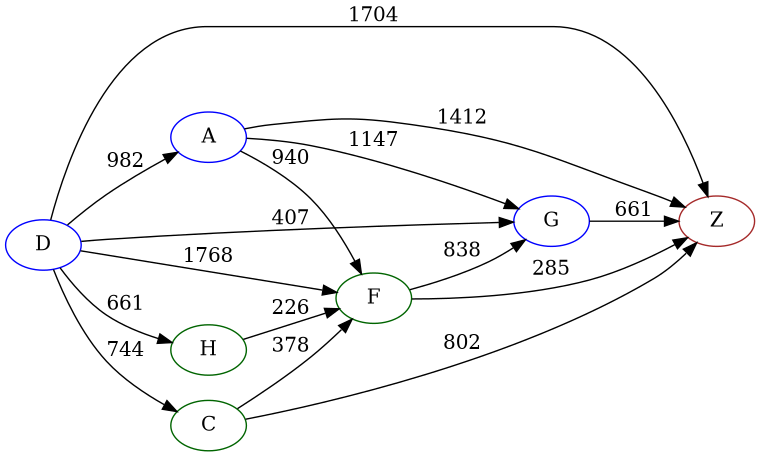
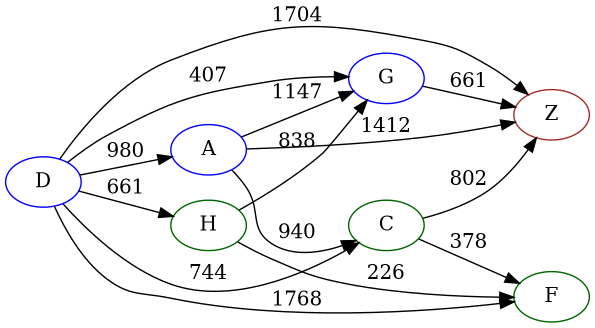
edge "D" -> "A": label "982" -> "980"
edge "A" -> "F": now "A" -> "C"
edge "F" -> "G": now "H" -> "G"
edge "F" -> "Z": removed, label "285"
